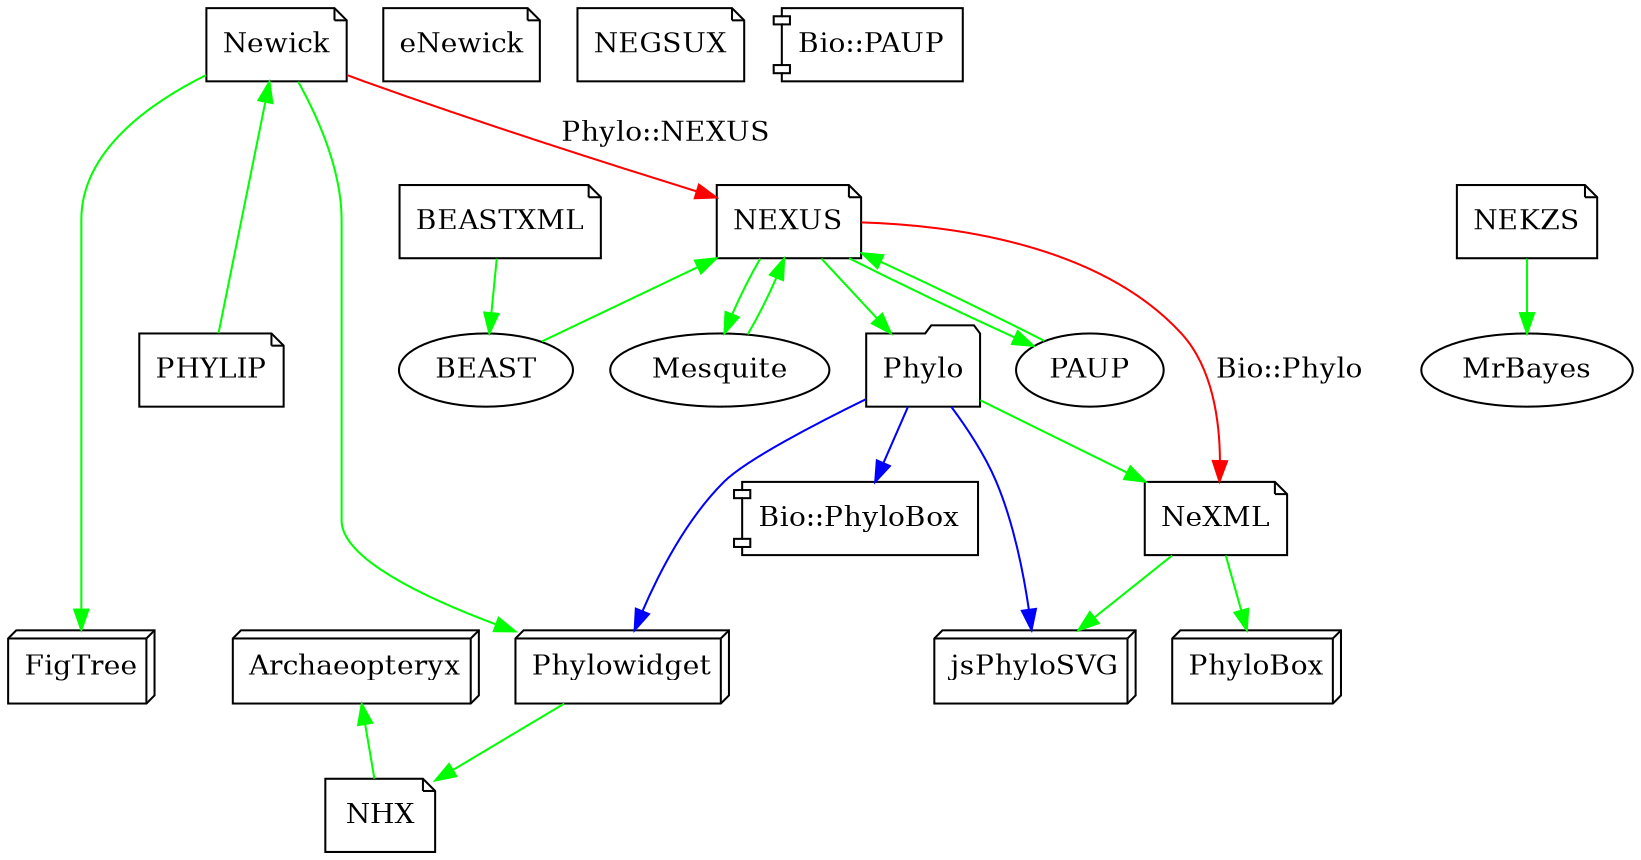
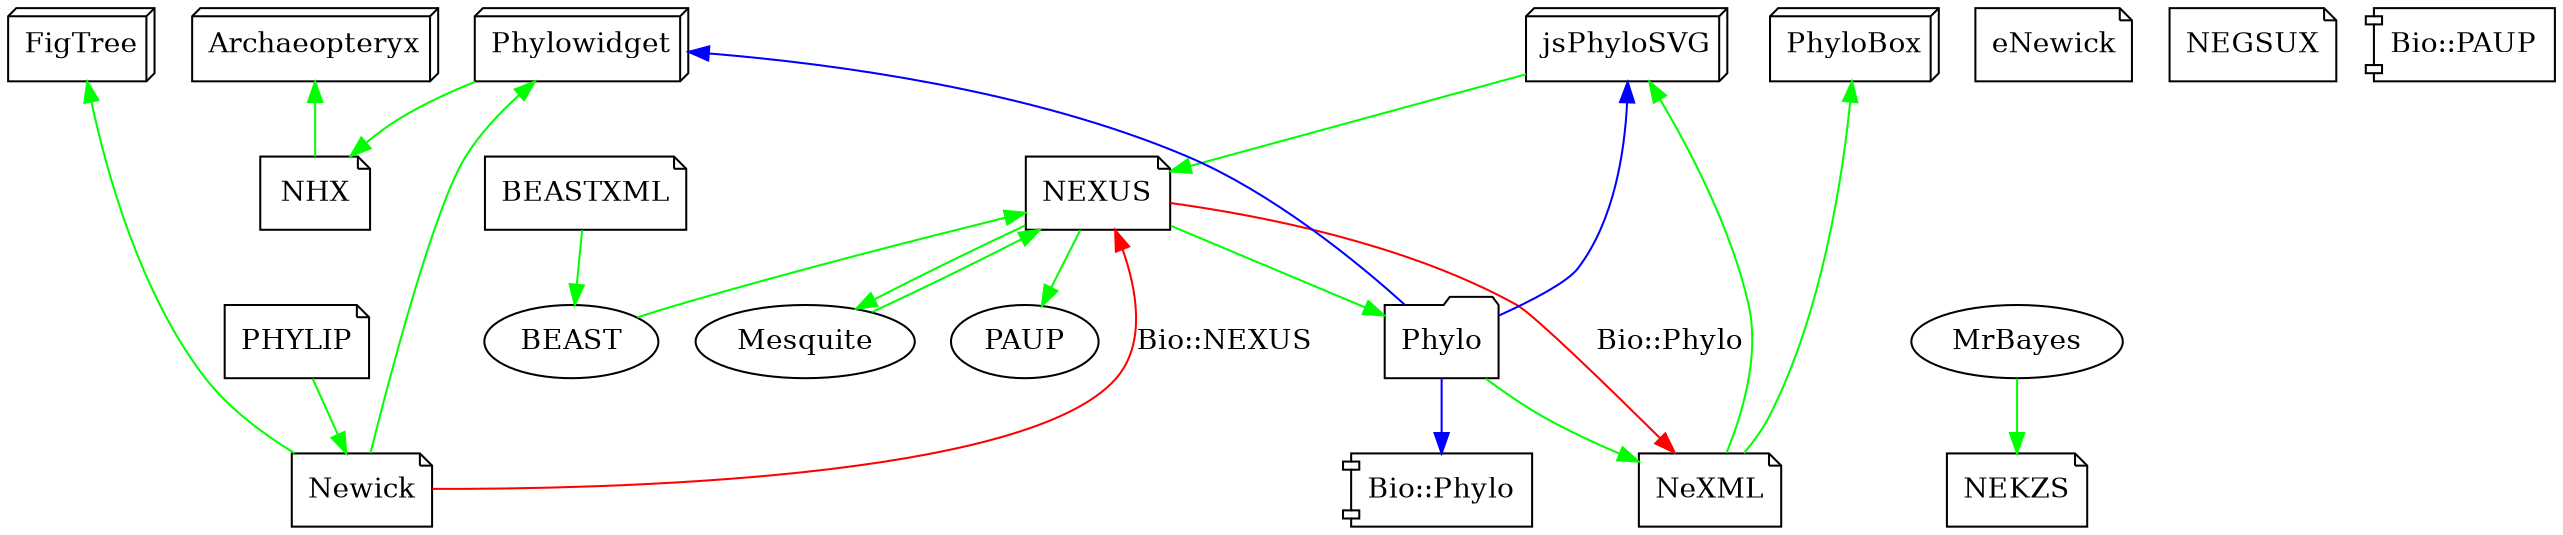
edge "Newick" -> "NEXUS": label "Phylo::NEXUS" -> "Bio::NEXUS"
edge "NEKZS" -> "MrBayes": reversed
edge "PAUP" -> "NEXUS": now "jsPhyloSVG" -> "NEXUS"
node "Bio::PhyloBox": label "Bio::PhyloBox" -> "Bio::Phylo"
